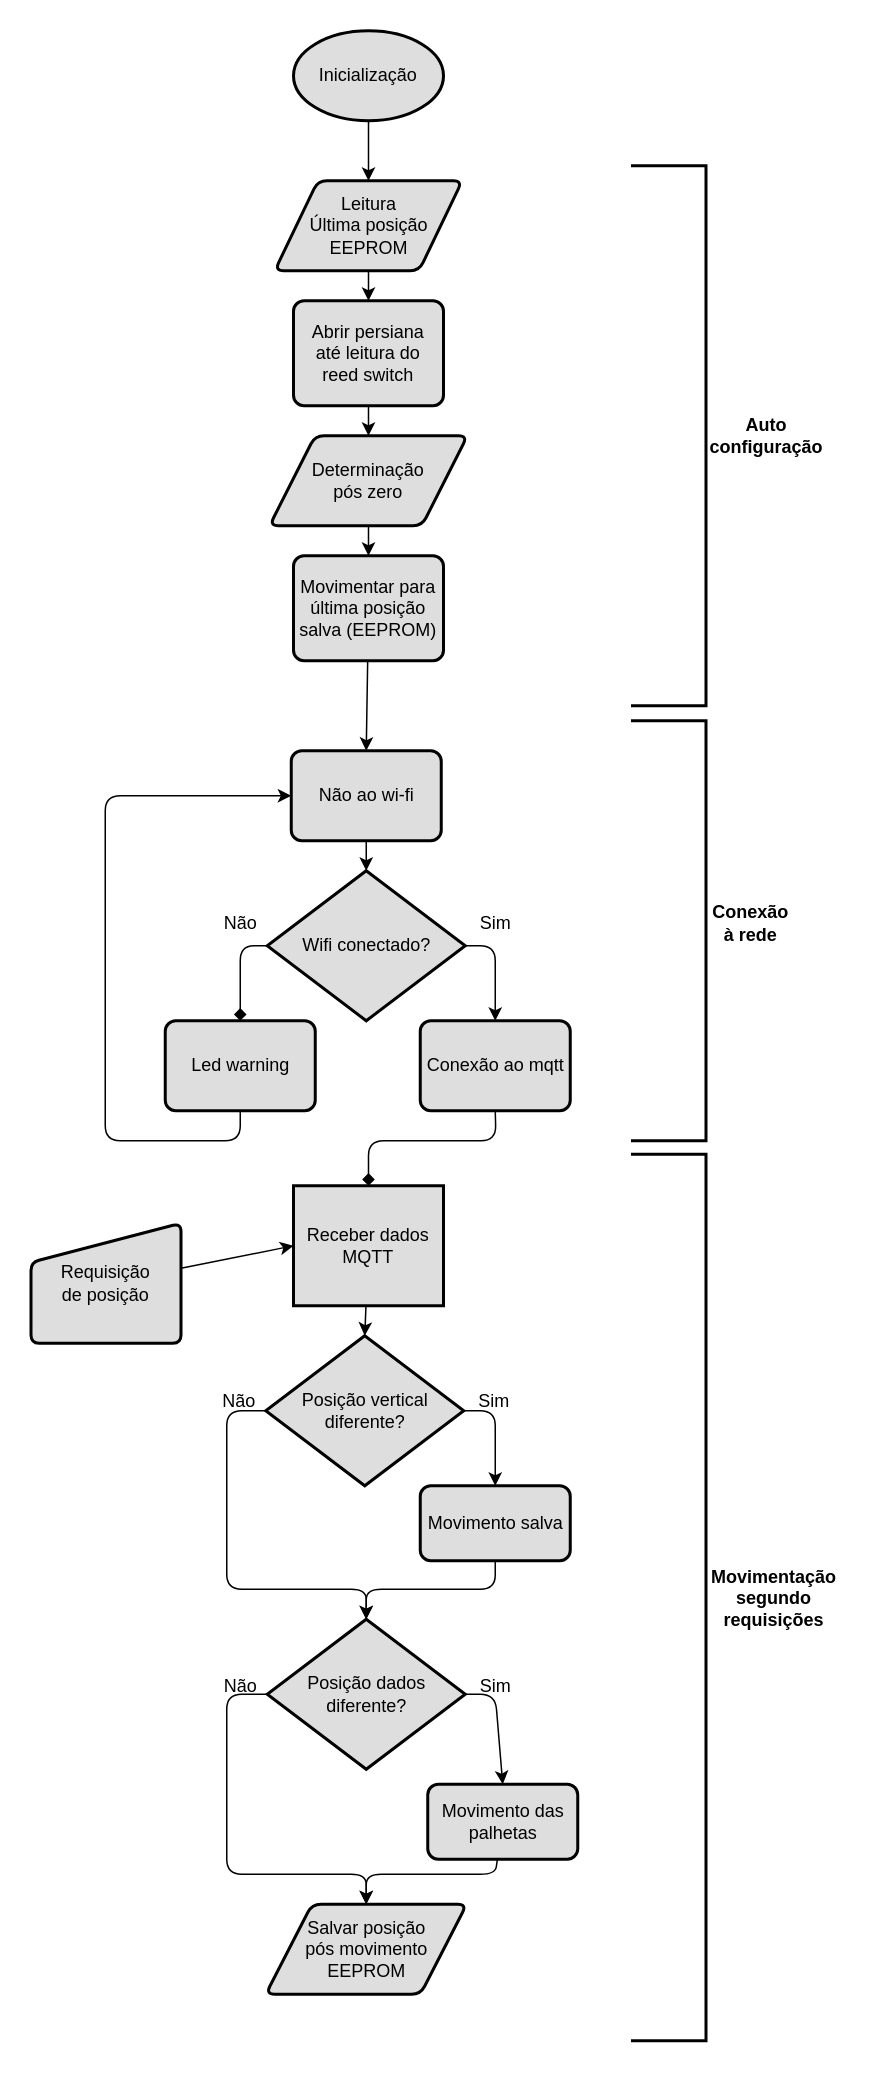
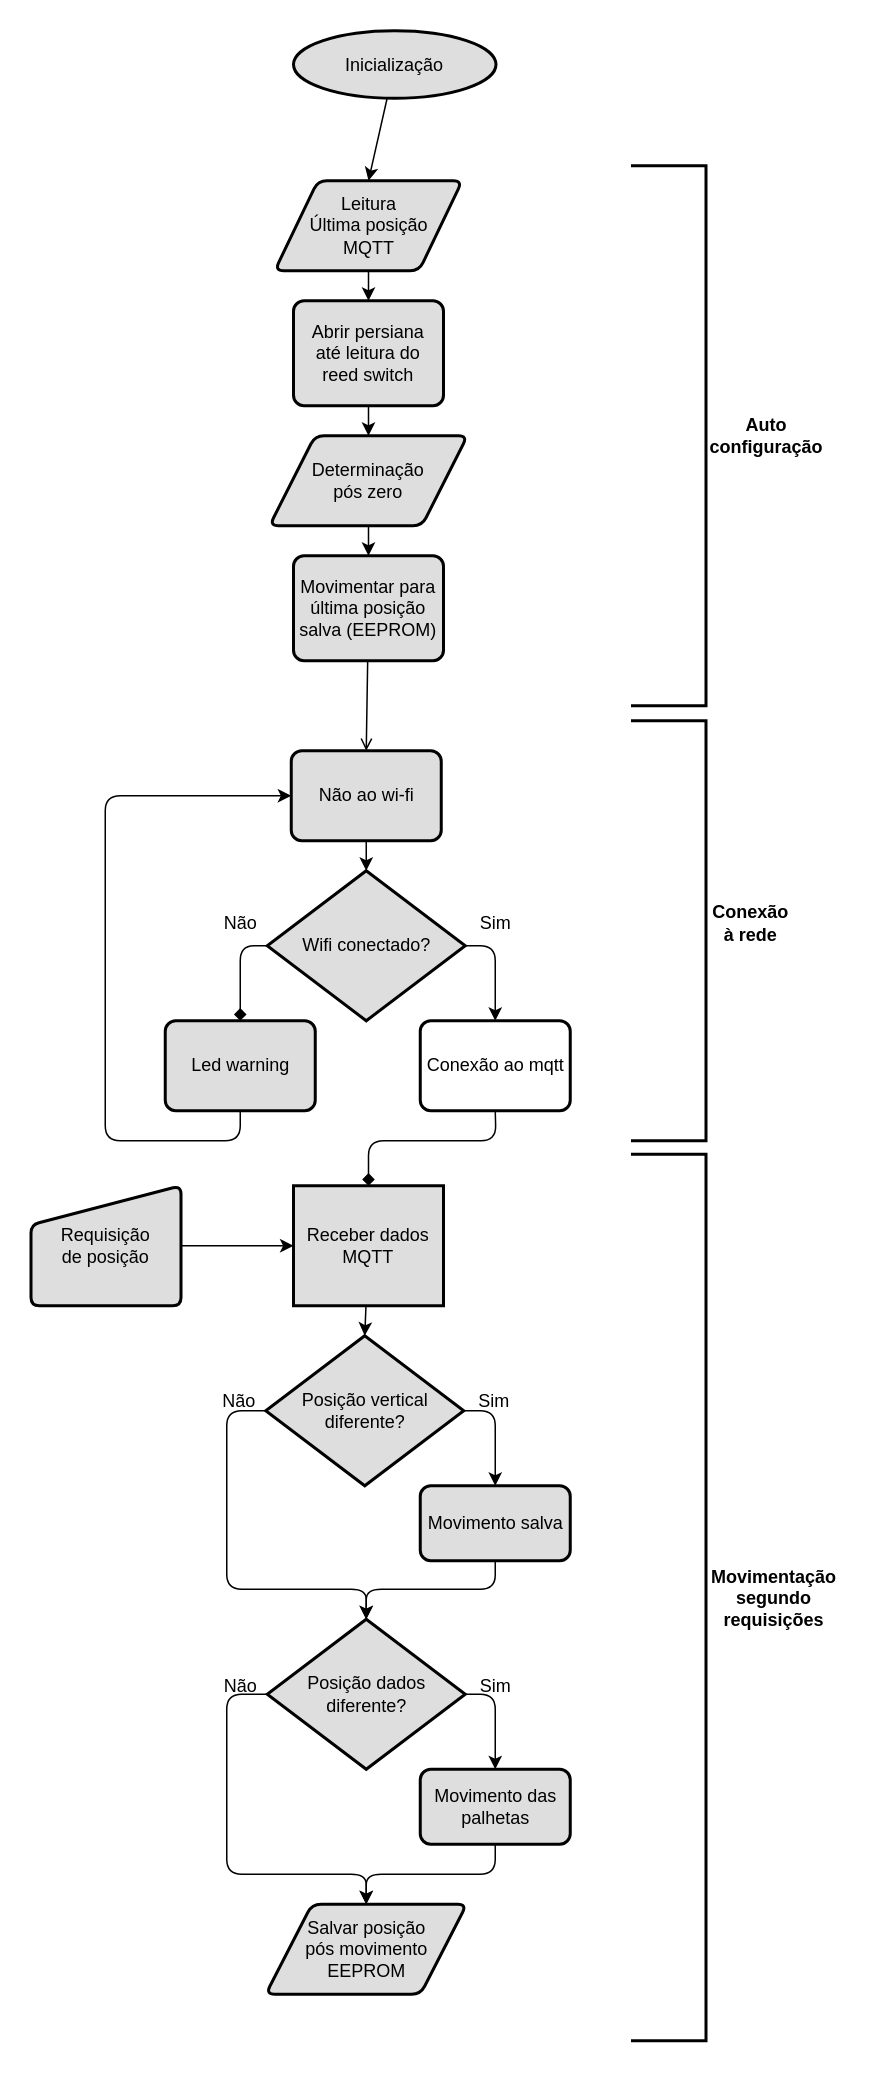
node "Inicialização": size 150x90 -> 203x68
node "Leitura Última posição EEPROM": label "Leitura Última posição EEPROM" -> "Leitura Última posição MQTT"
edge "Movimentar para última posição salva (EEPROM)" -> "Não ao wi-fi": arrowhead classic -> open
node "Conexão ao mqtt": fillcolor #dedede -> #ffffff
node "Requisição de posição": moved (106, 1283) -> (106, 1246)
node "Movimento das palhetas": moved (503, 1822) -> (495, 1807)
